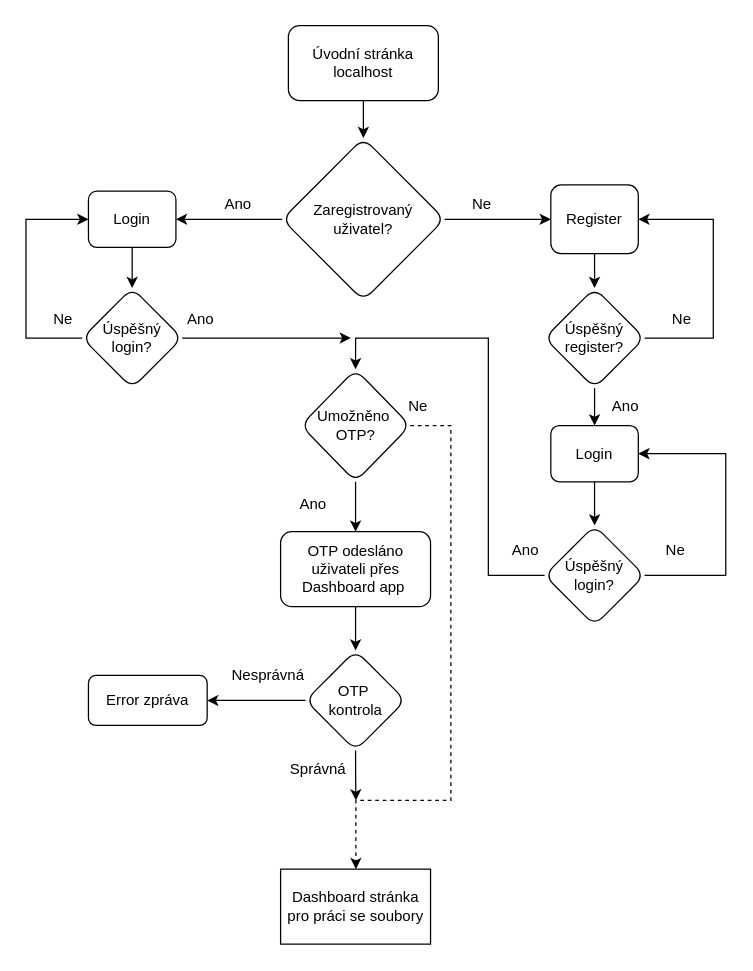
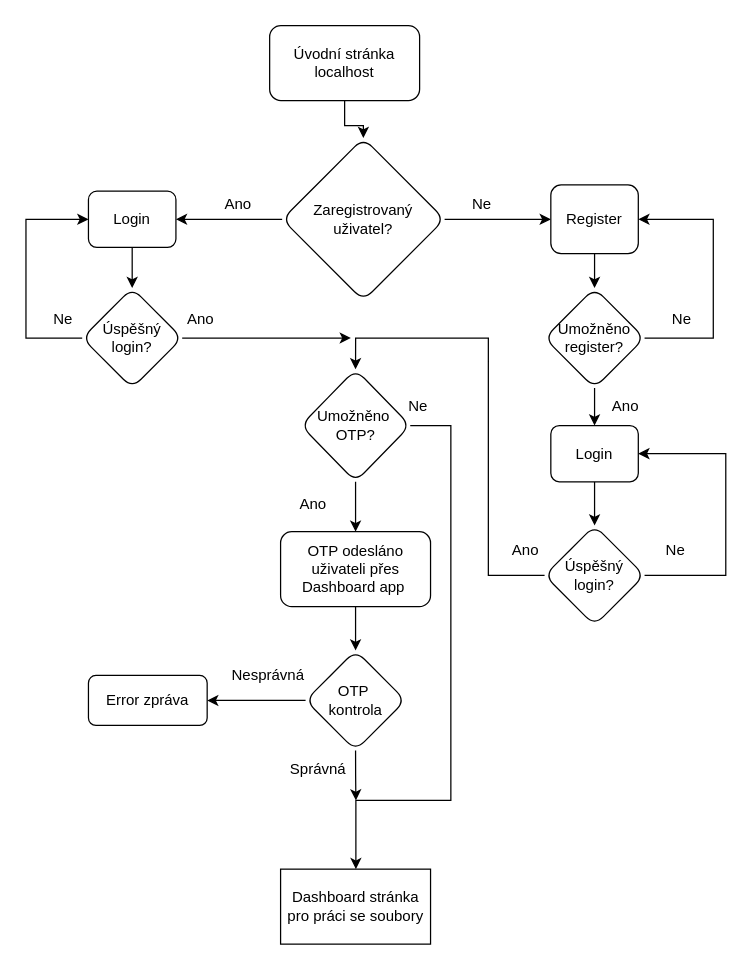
node "Úvodní stránka localhost": moved (363, 63) -> (344, 63)
node "Úspěšný register?": label "Úspěšný register?" -> "Umožněno register?"
edge "Umožněno OTP?" -> "Dashboard stránka pro práci se soubory": style dashed -> solid
